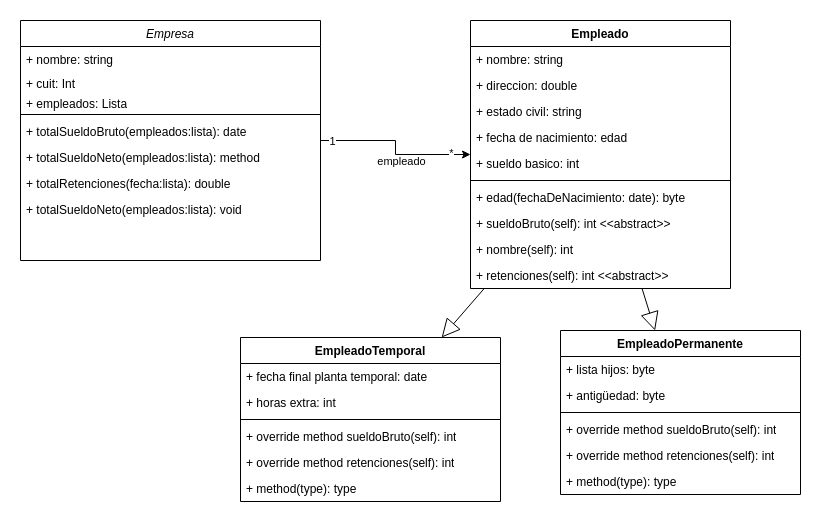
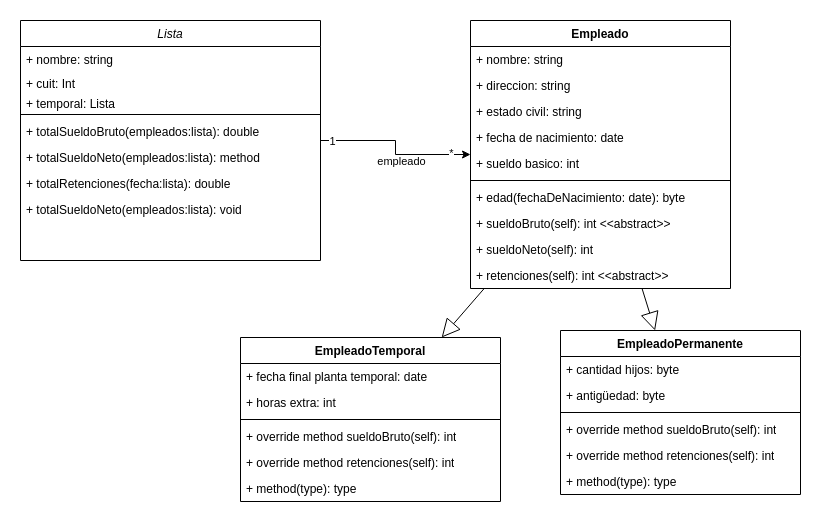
node "Empresa": label "Empresa" -> "Lista"
node "+ direccion: double": label "+ direccion: double" -> "+ direccion: string"
node "+ empleados: Lista": label "+ empleados: Lista" -> "+ temporal: Lista"
node "+ totalSueldoBruto(empleados:lista): date": label "+ totalSueldoBruto(empleados:lista): date" -> "+ totalSueldoBruto(empleados:lista): double"
node "+ fecha de nacimiento: edad": label "+ fecha de nacimiento: edad" -> "+ fecha de nacimiento: date"
node "+ nombre(self): int": label "+ nombre(self): int" -> "+ sueldoNeto(self): int"
node "+ lista hijos: byte": label "+ lista hijos: byte" -> "+ cantidad hijos: byte"
